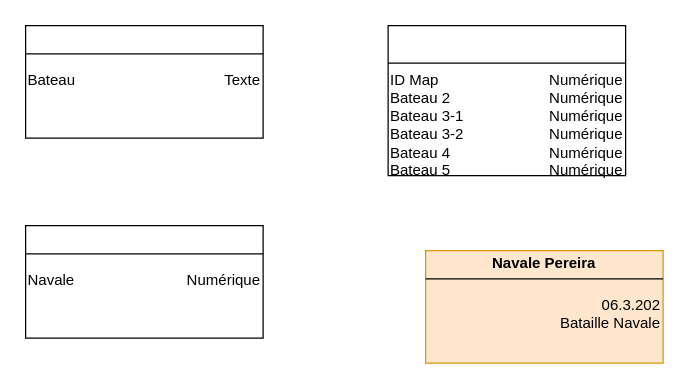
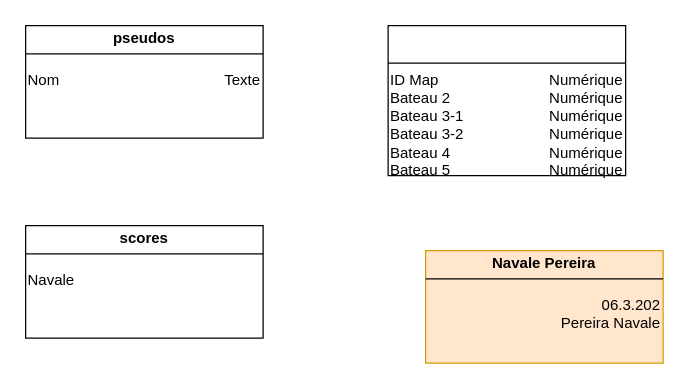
node "pseudos": added
node "Bateau": label "Bateau" -> "Nom"
node "scores": added
node "Numérique": removed
node "06.3.202 Bataille Navale": label "06.3.202 Bataille Navale" -> "06.3.202 Pereira Navale"
